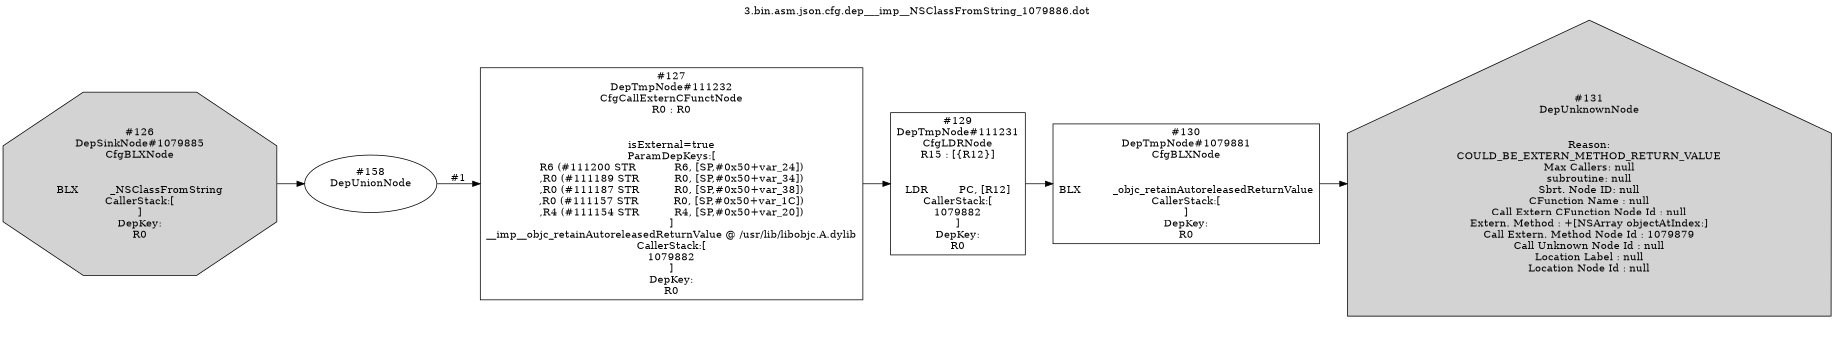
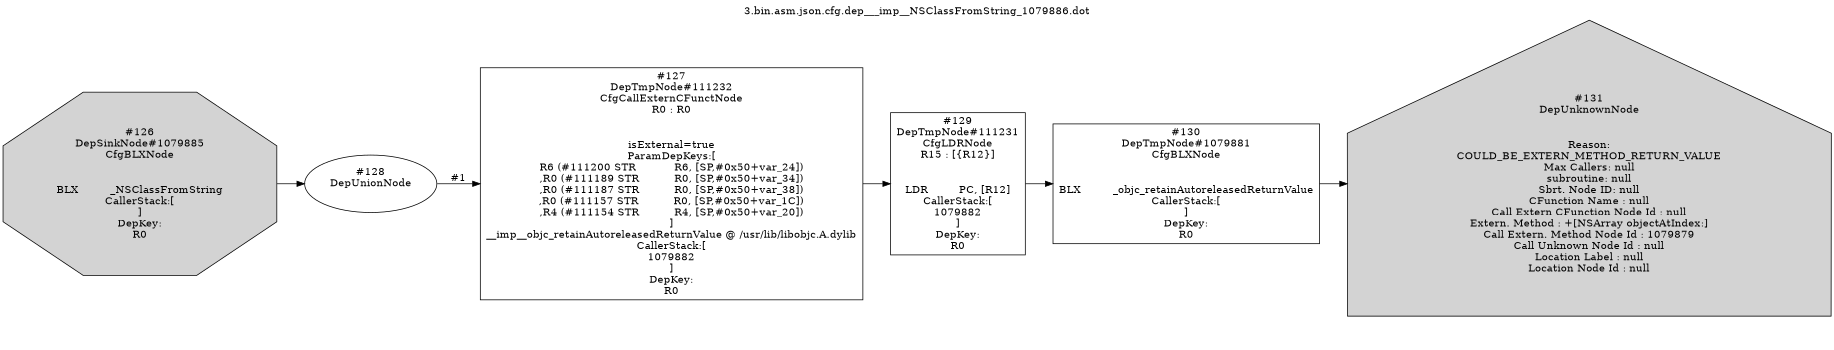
node "#158 DepUnionNode": label "#158 DepUnionNode" -> "#128 DepUnionNode"
